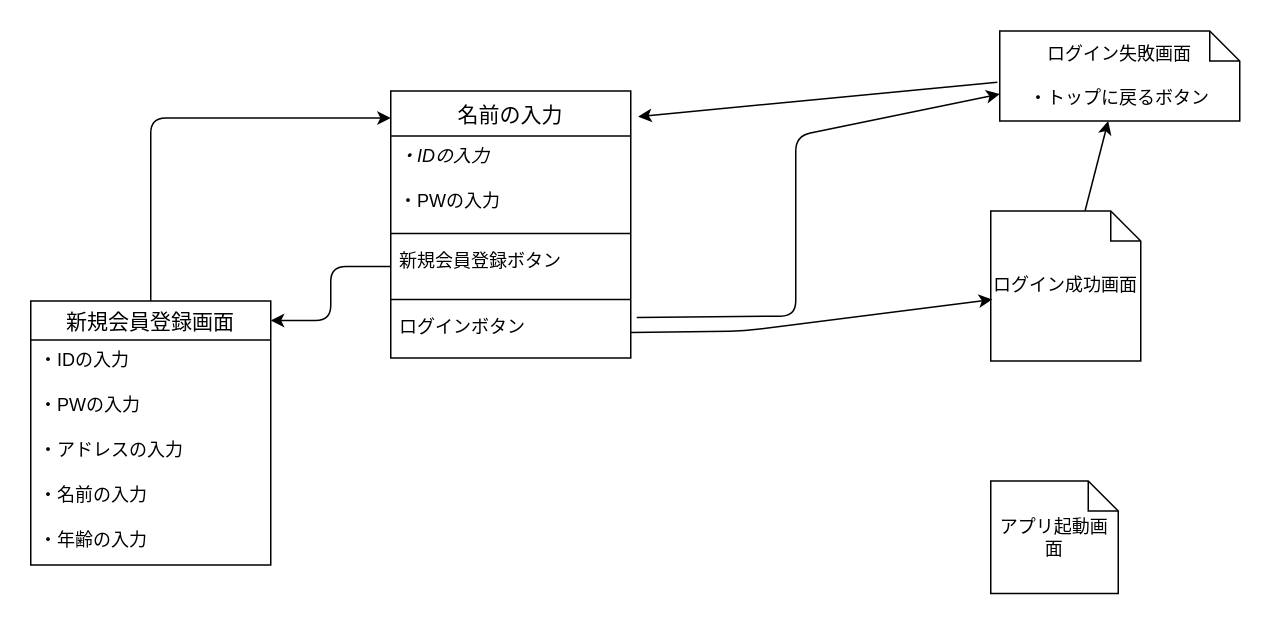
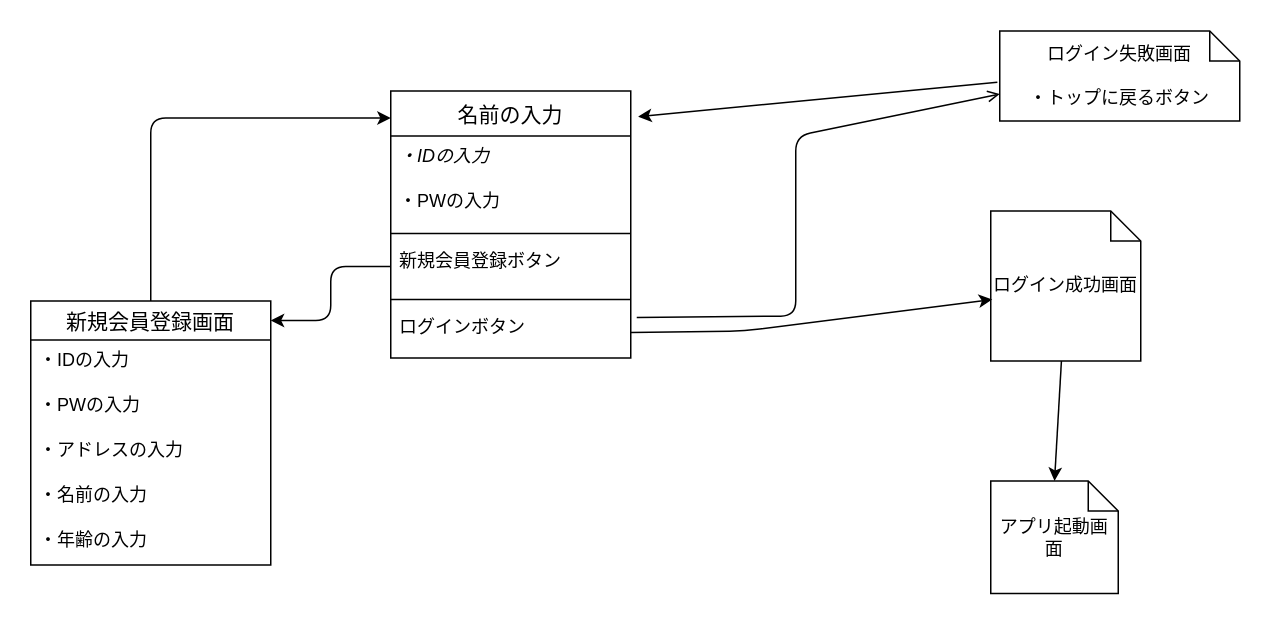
edge "ログインボタン" -> "ログイン失敗画面 ・トップに戻るボタン": arrowhead classic -> open
edge "ログイン成功画面" -> "ログイン失敗画面 ・トップに戻るボタン": now "ログイン成功画面" -> "アプリ起動画面"
